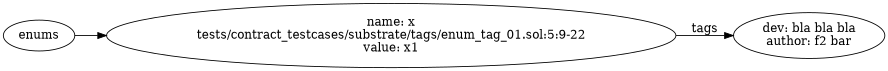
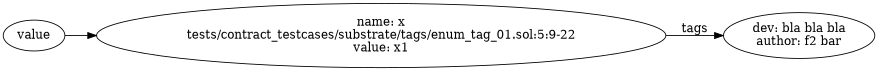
node "enums": label "enums" -> "value"
